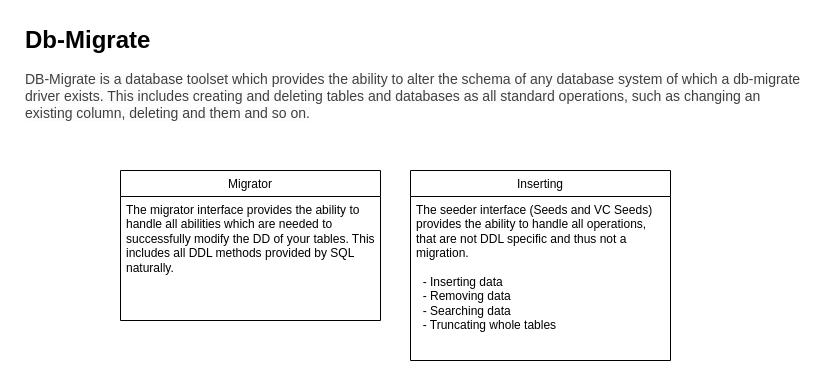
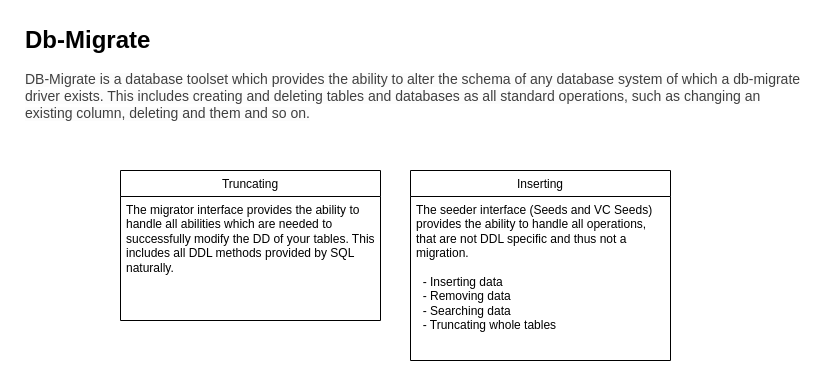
node "Migrator": label "Migrator" -> "Truncating"
